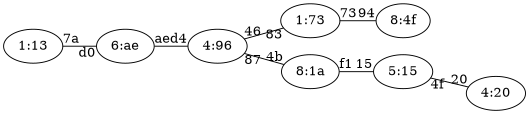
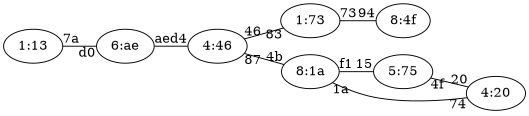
node "4:96": label "4:96" -> "4:46"
node "5:15": label "5:15" -> "5:75"
edge "8:1a" -- "4:20": added
